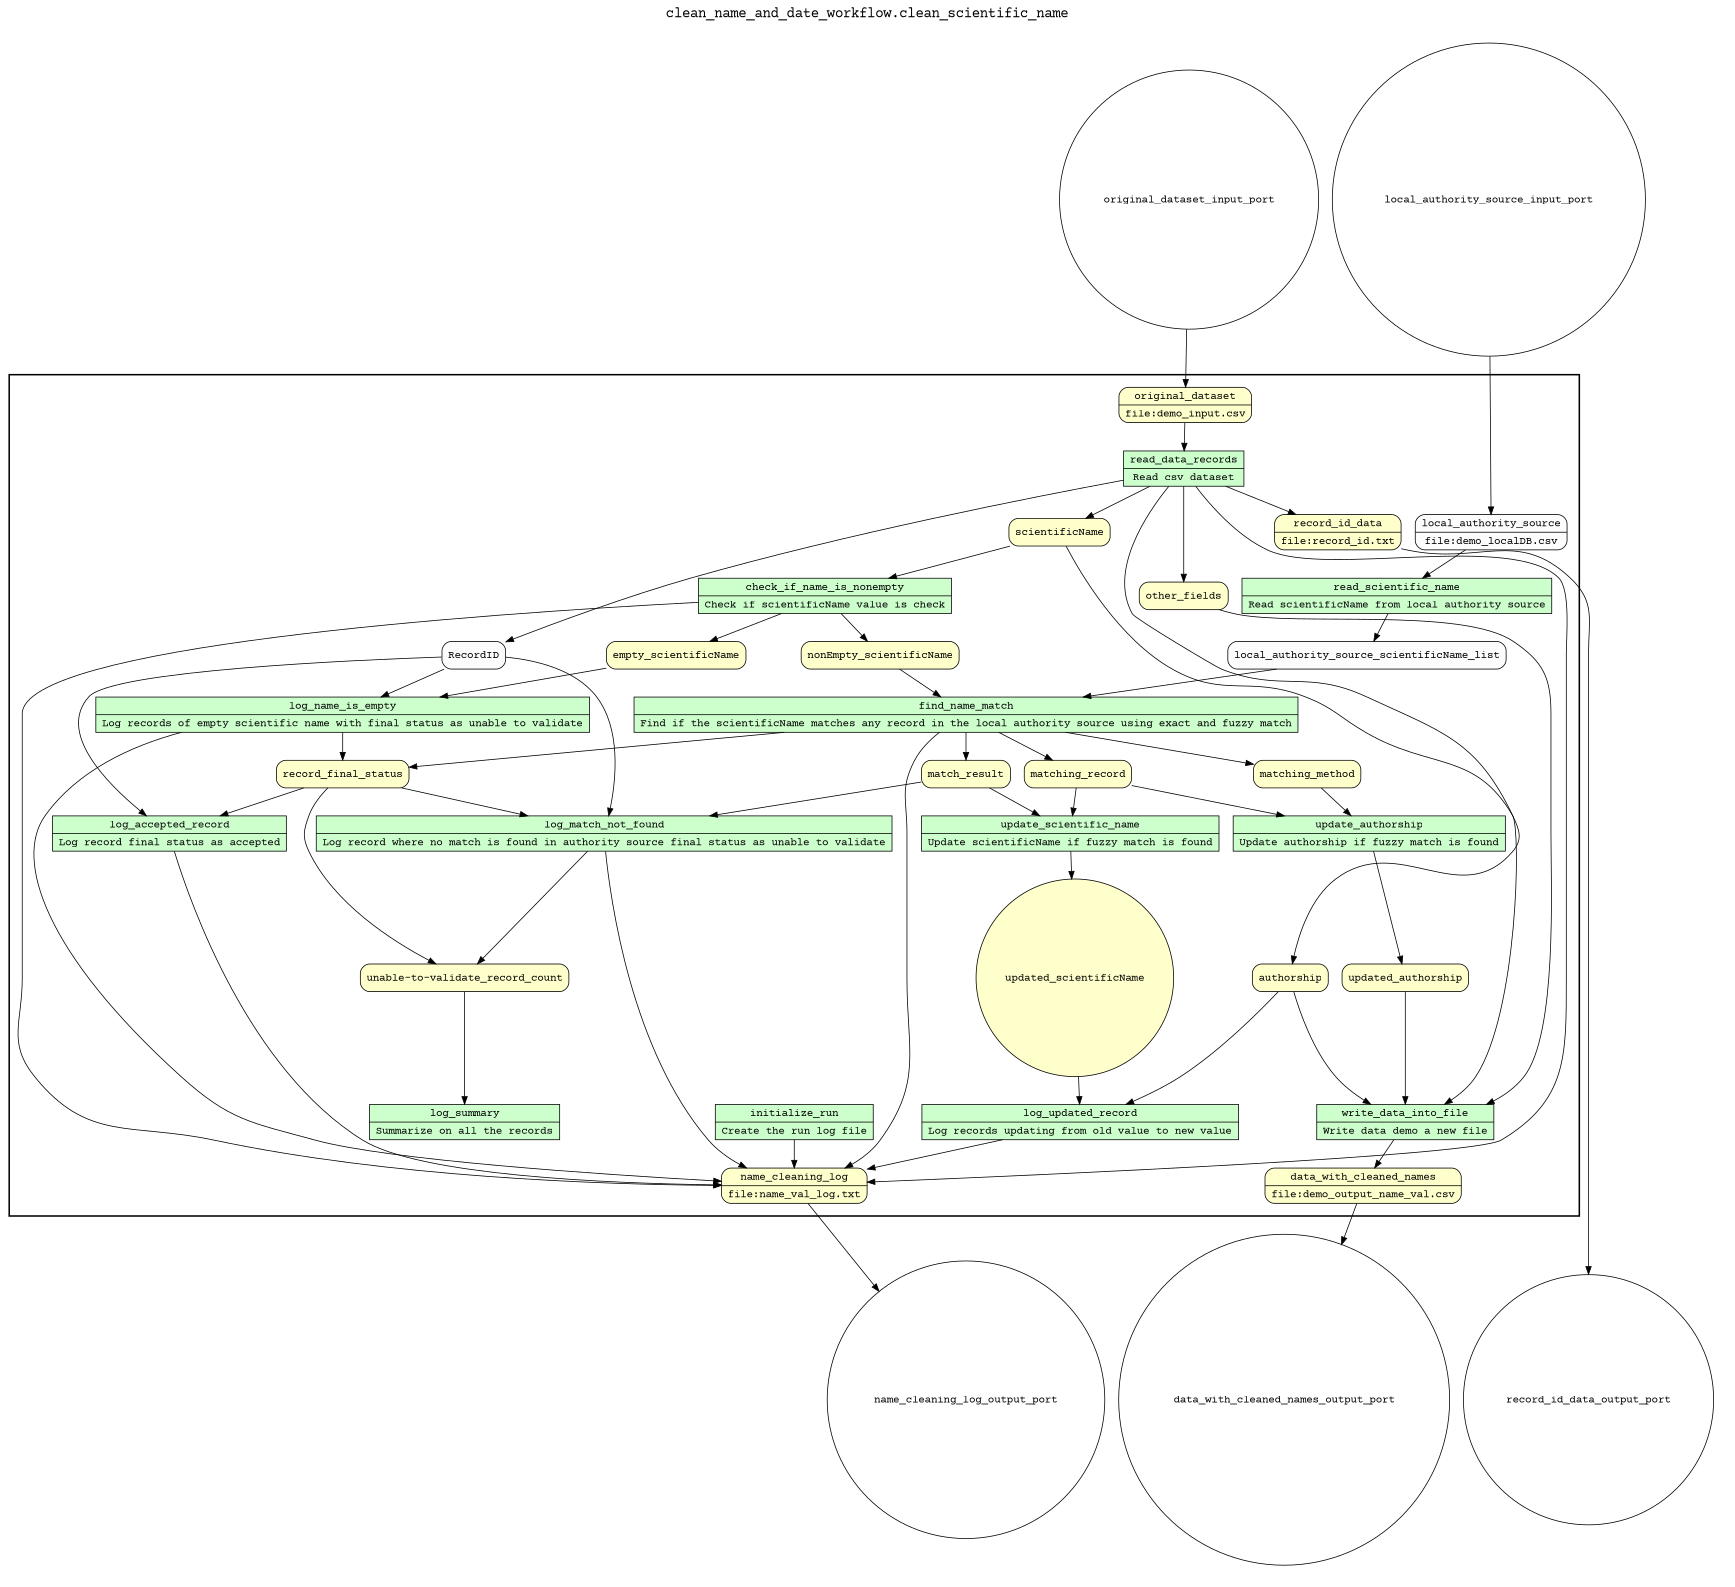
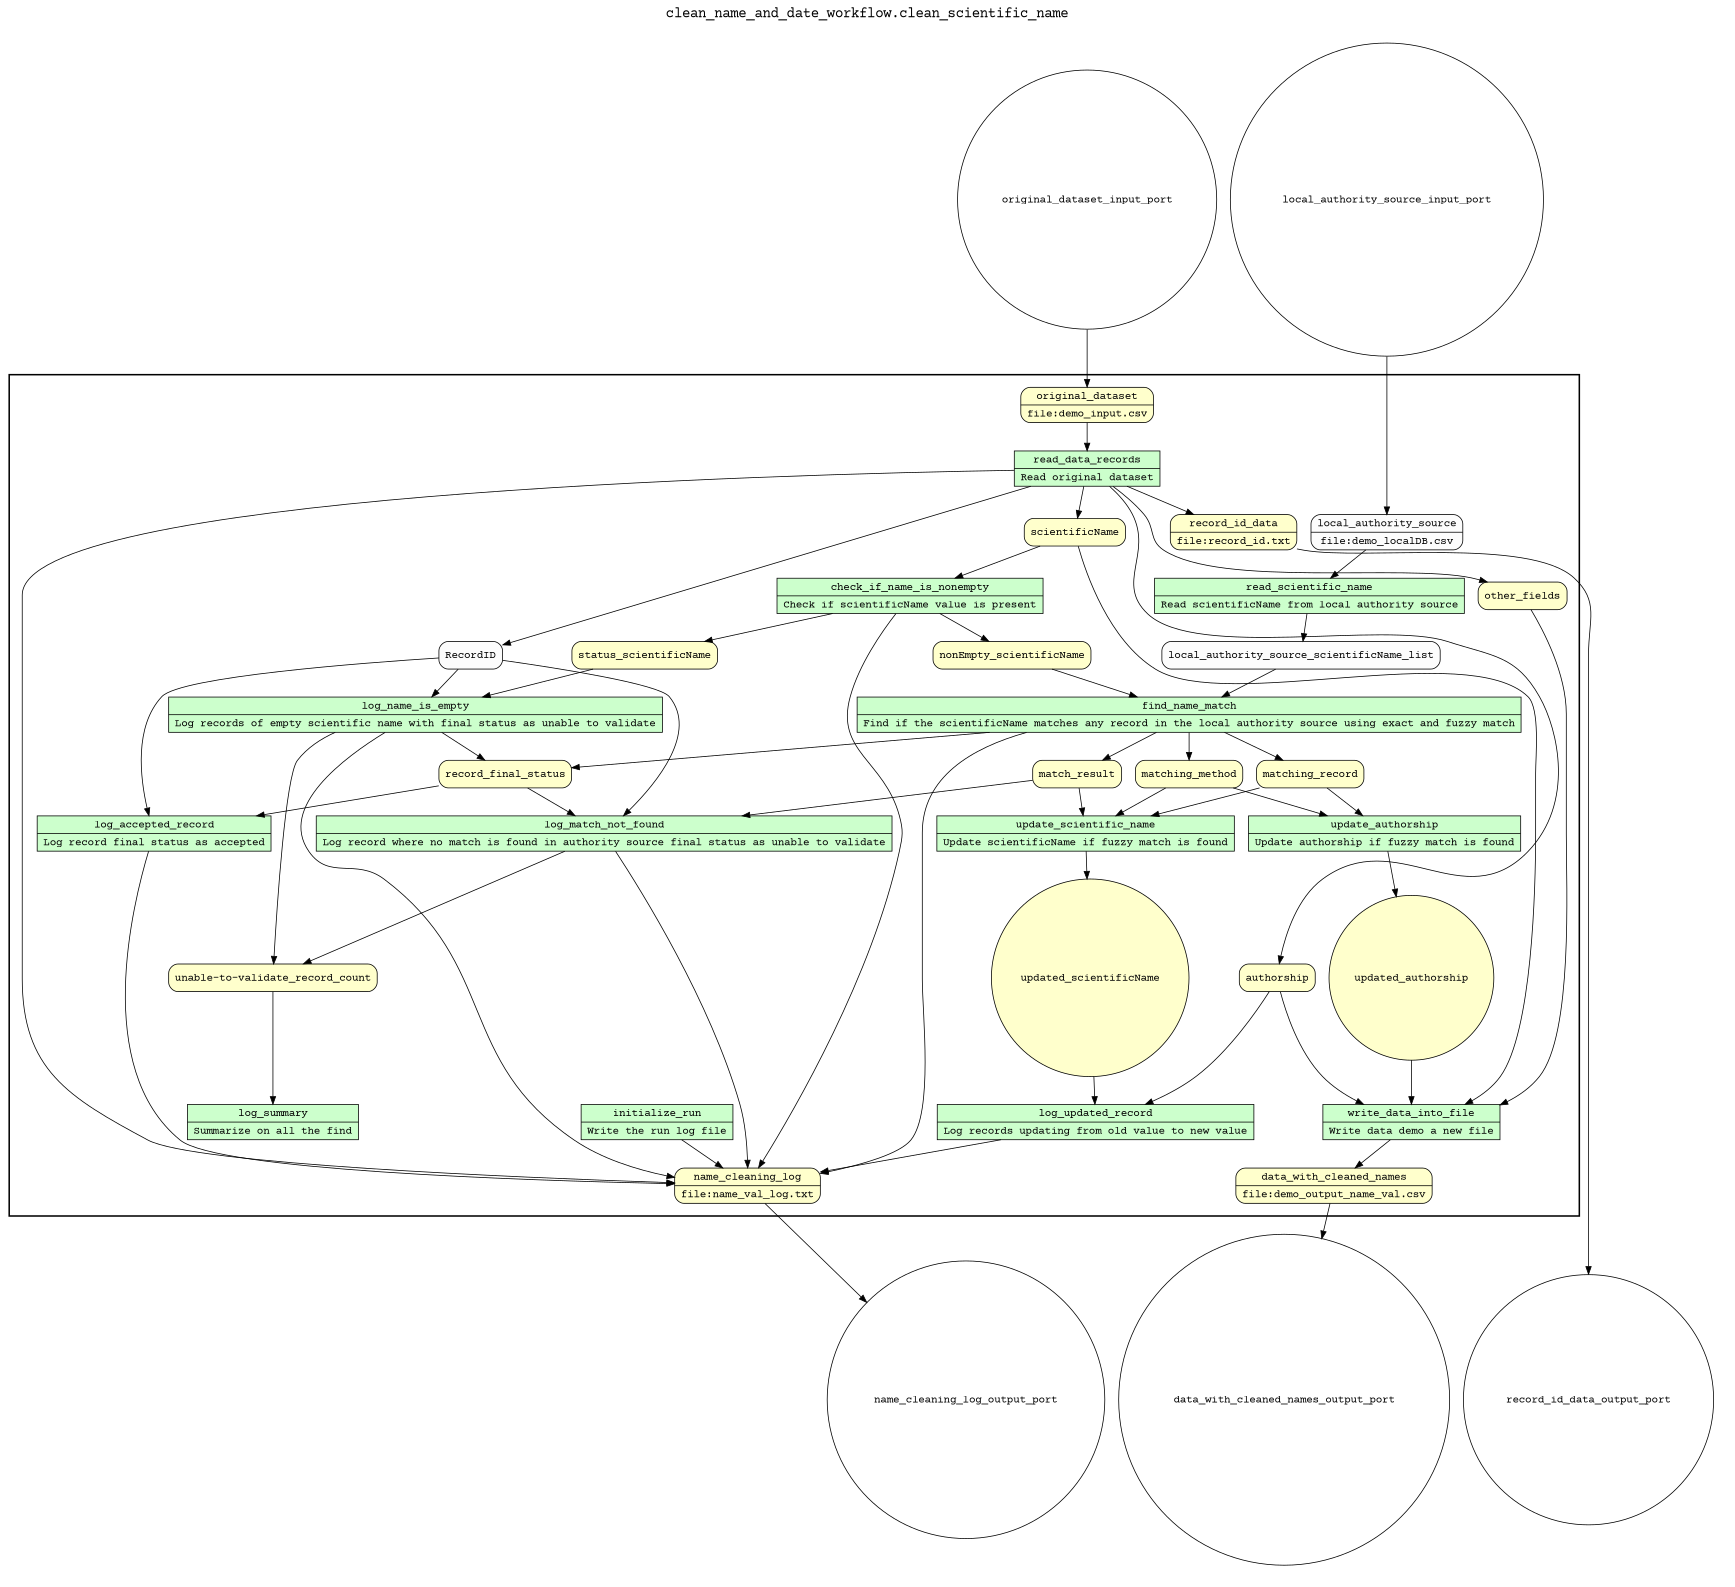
node "read_data_records": text "Read csv dataset" -> "Read original dataset"
node "check_if_name_is_nonempty": text "Check if scientificName value is check" -> "Check if scientificName value is present"
node "empty_scientificName": label "empty_scientificName" -> "status_scientificName"
edge "matching_method" -> "update_scientific_name": added
edge "record_final_status" -> "unable-to-validate_record_count": now "log_name_is_empty" -> "unable-to-validate_record_count"
node "updated_authorship": shape box -> circle
node "log_summary": text "Summarize on all the records" -> "Summarize on all the find"
node "initialize_run": text "Create the run log file" -> "Write the run log file"
